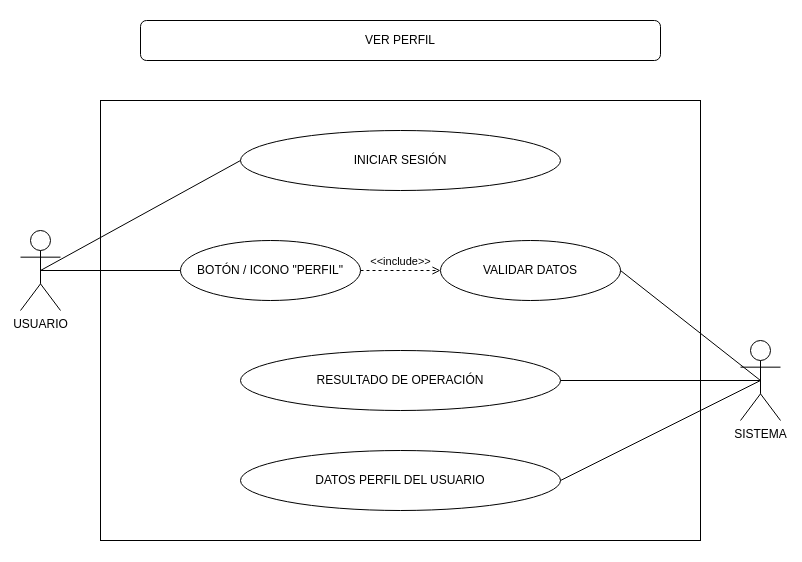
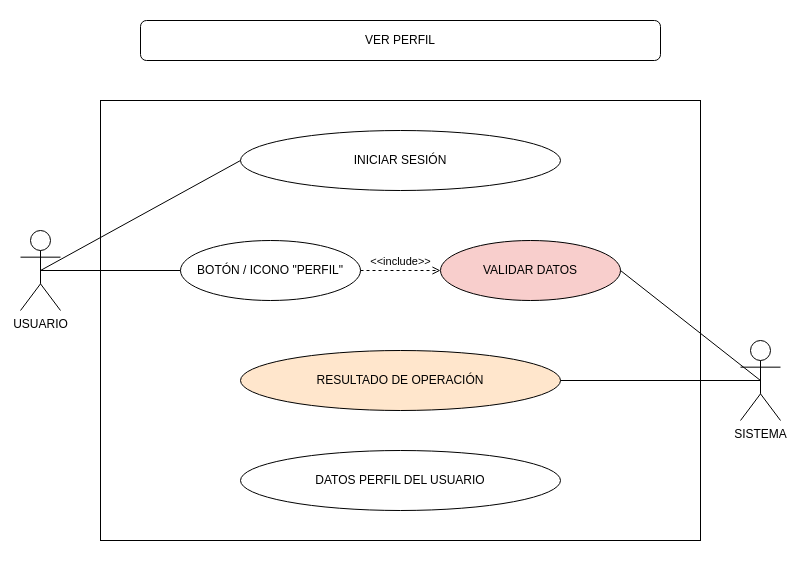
node "VALIDAR DATOS": fillcolor #ffffff -> #f8cecc
node "RESULTADO DE OPERACIÓN": fillcolor #ffffff -> #ffe6cc
edge "SISTEMA" -- "DATOS PERFIL DEL USUARIO": removed
